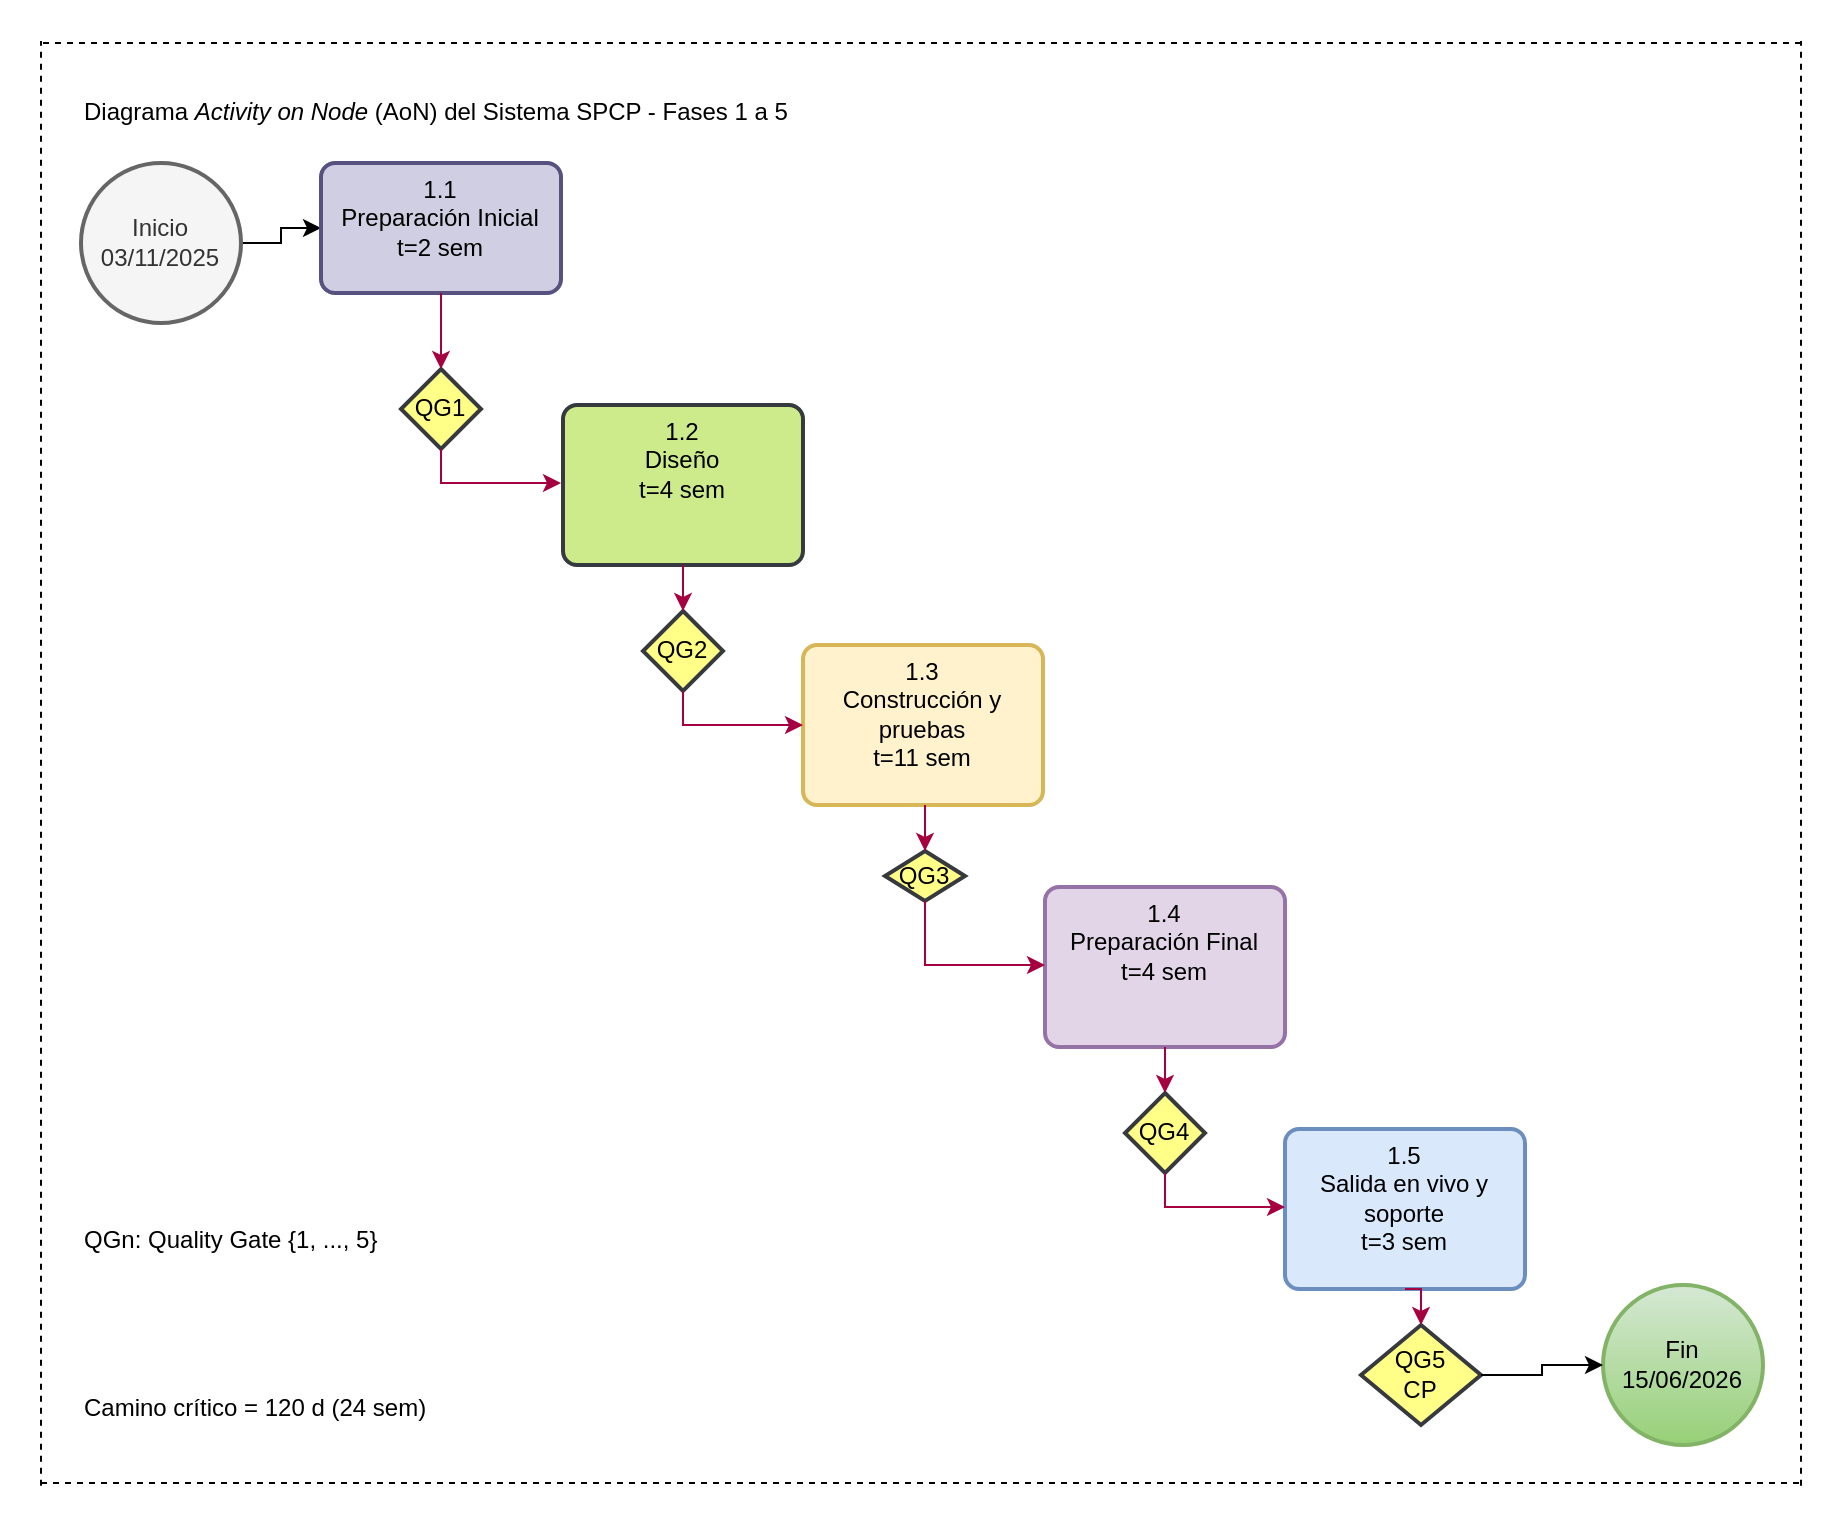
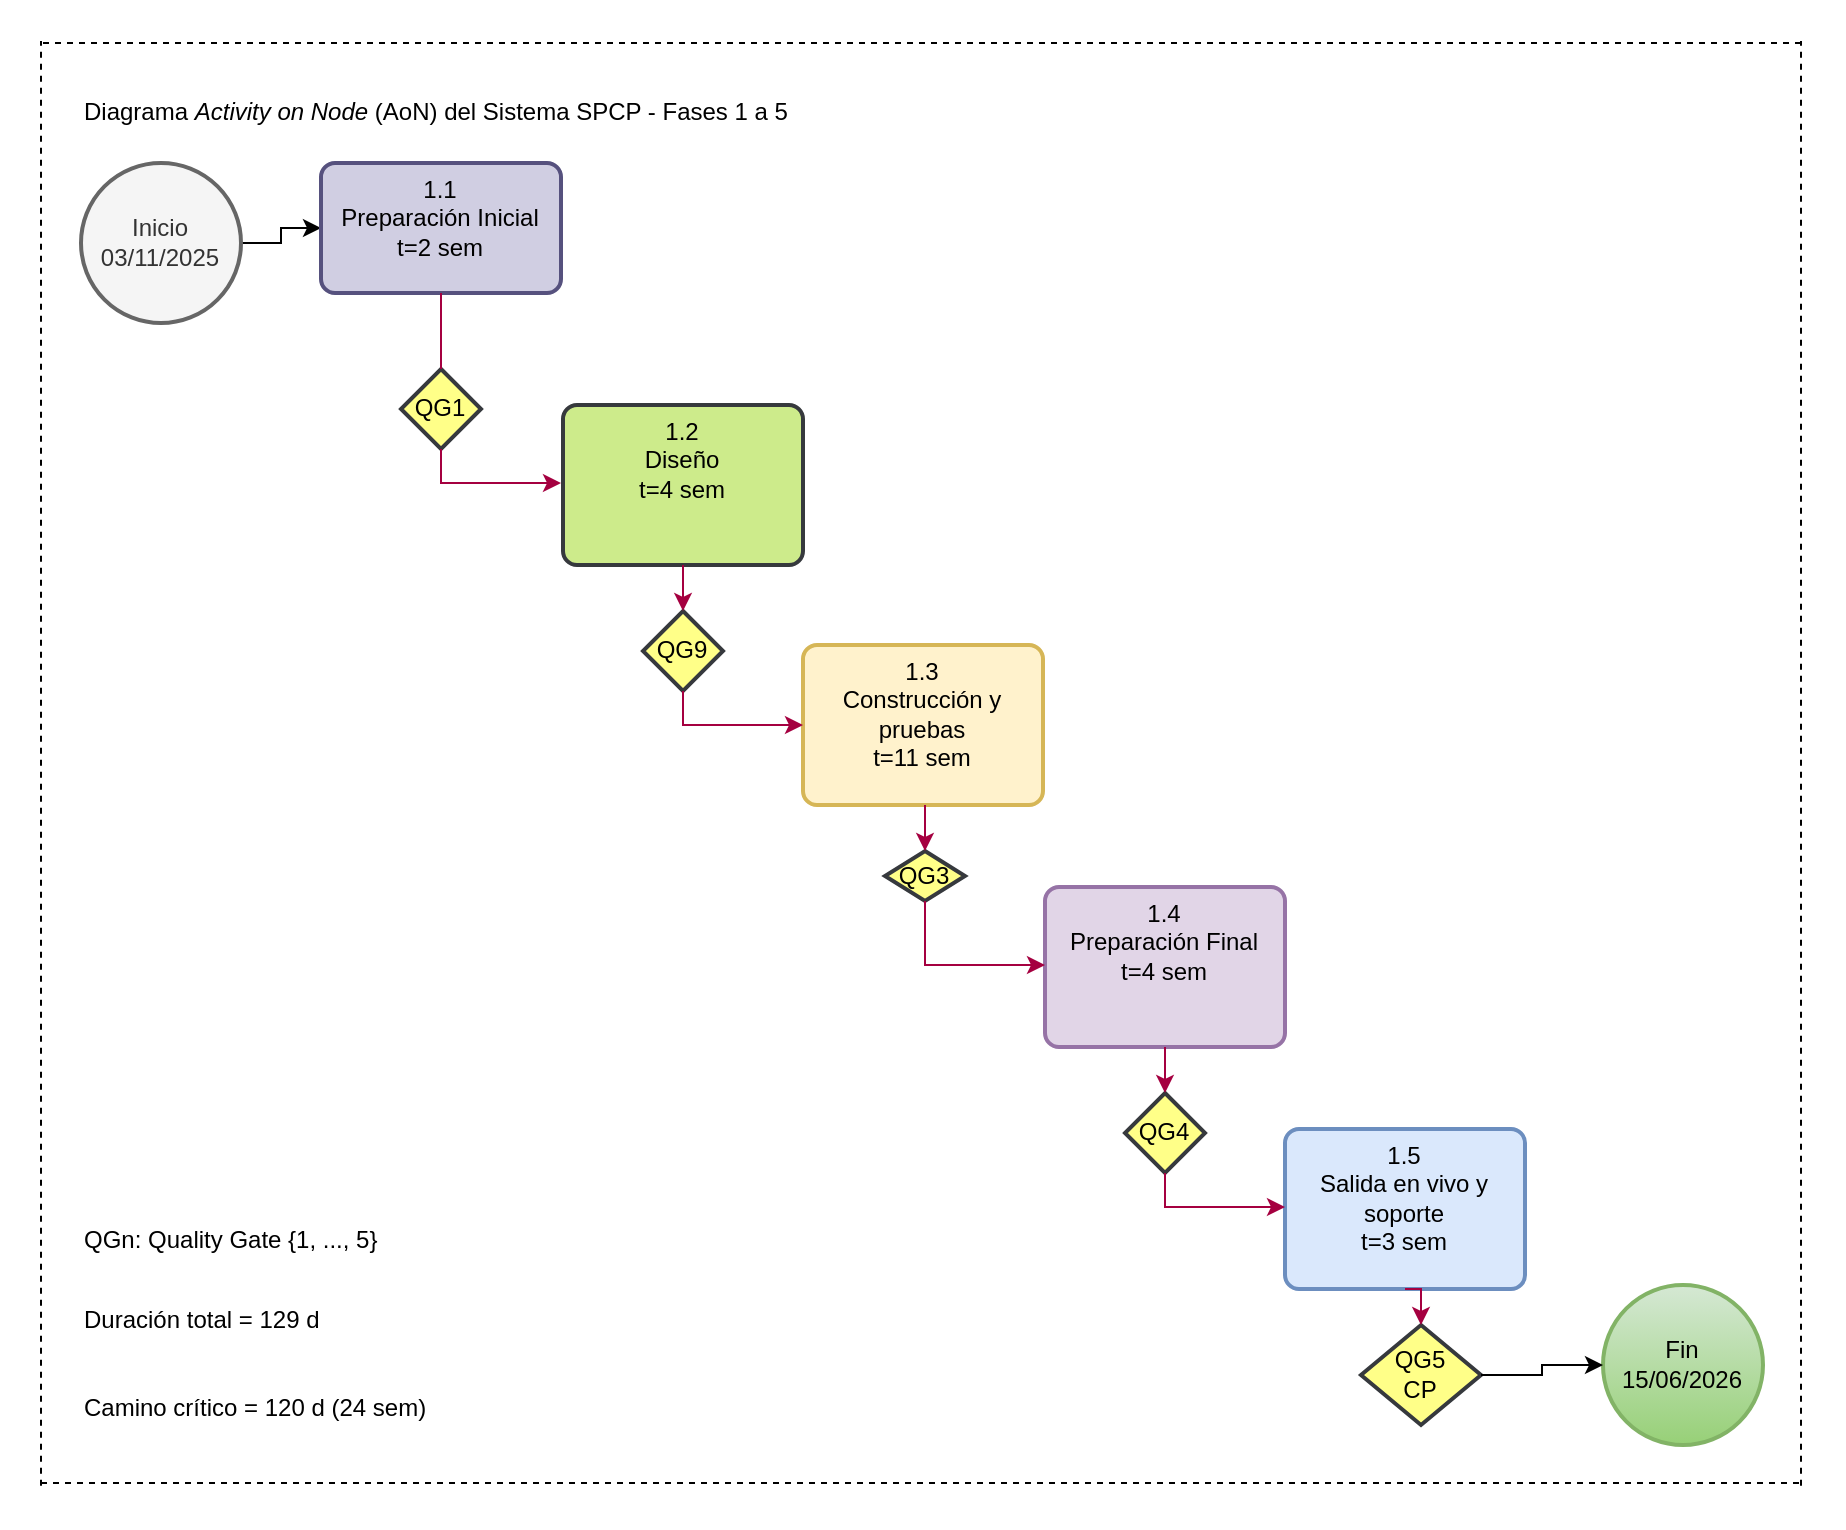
edge "1.1 Preparación Inicial t=2 sem" -> "QG1": arrowhead classic -> none
node "QG2": label "QG2" -> "QG9"
node "Duración total = 129 d": added
